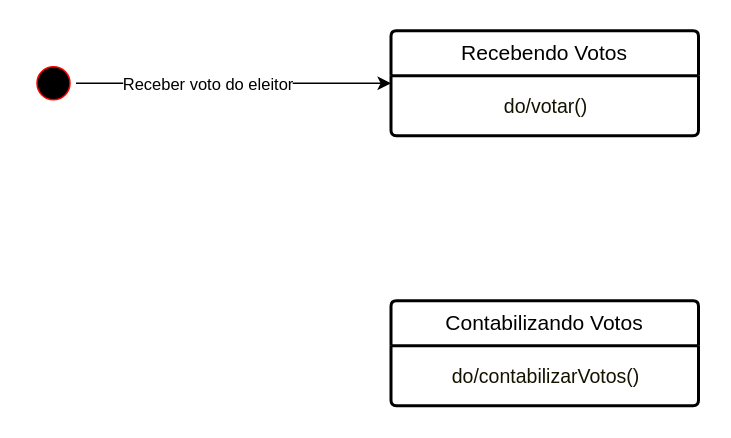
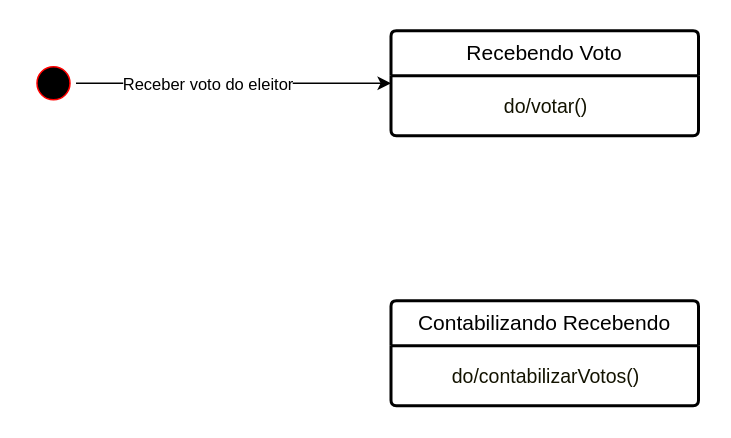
node "Recebendo Votos": label "Recebendo Votos" -> "Recebendo Voto"
node "Contabilizando Votos": label "Contabilizando Votos" -> "Contabilizando Recebendo"
